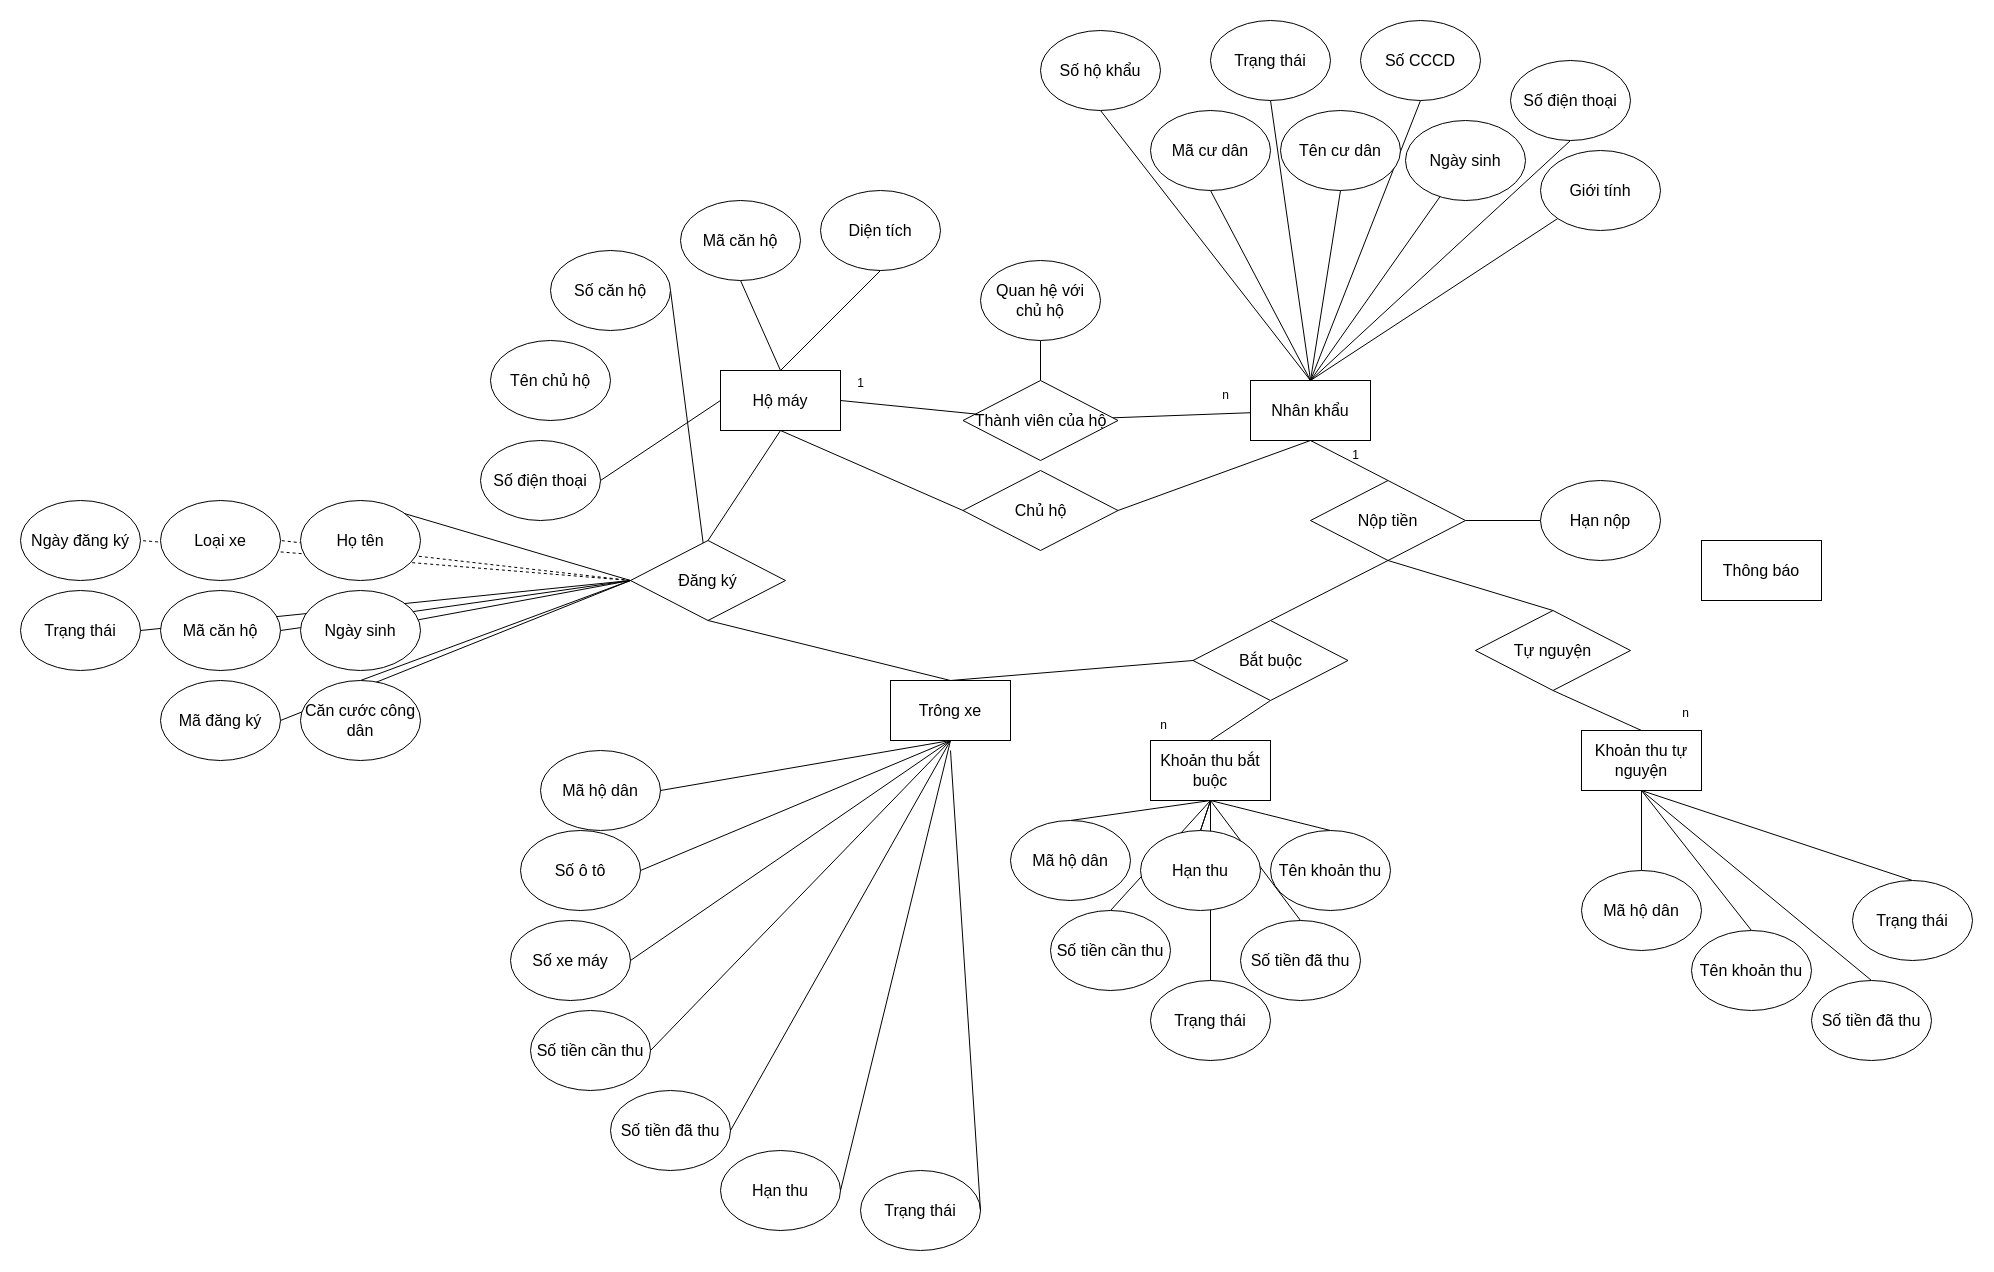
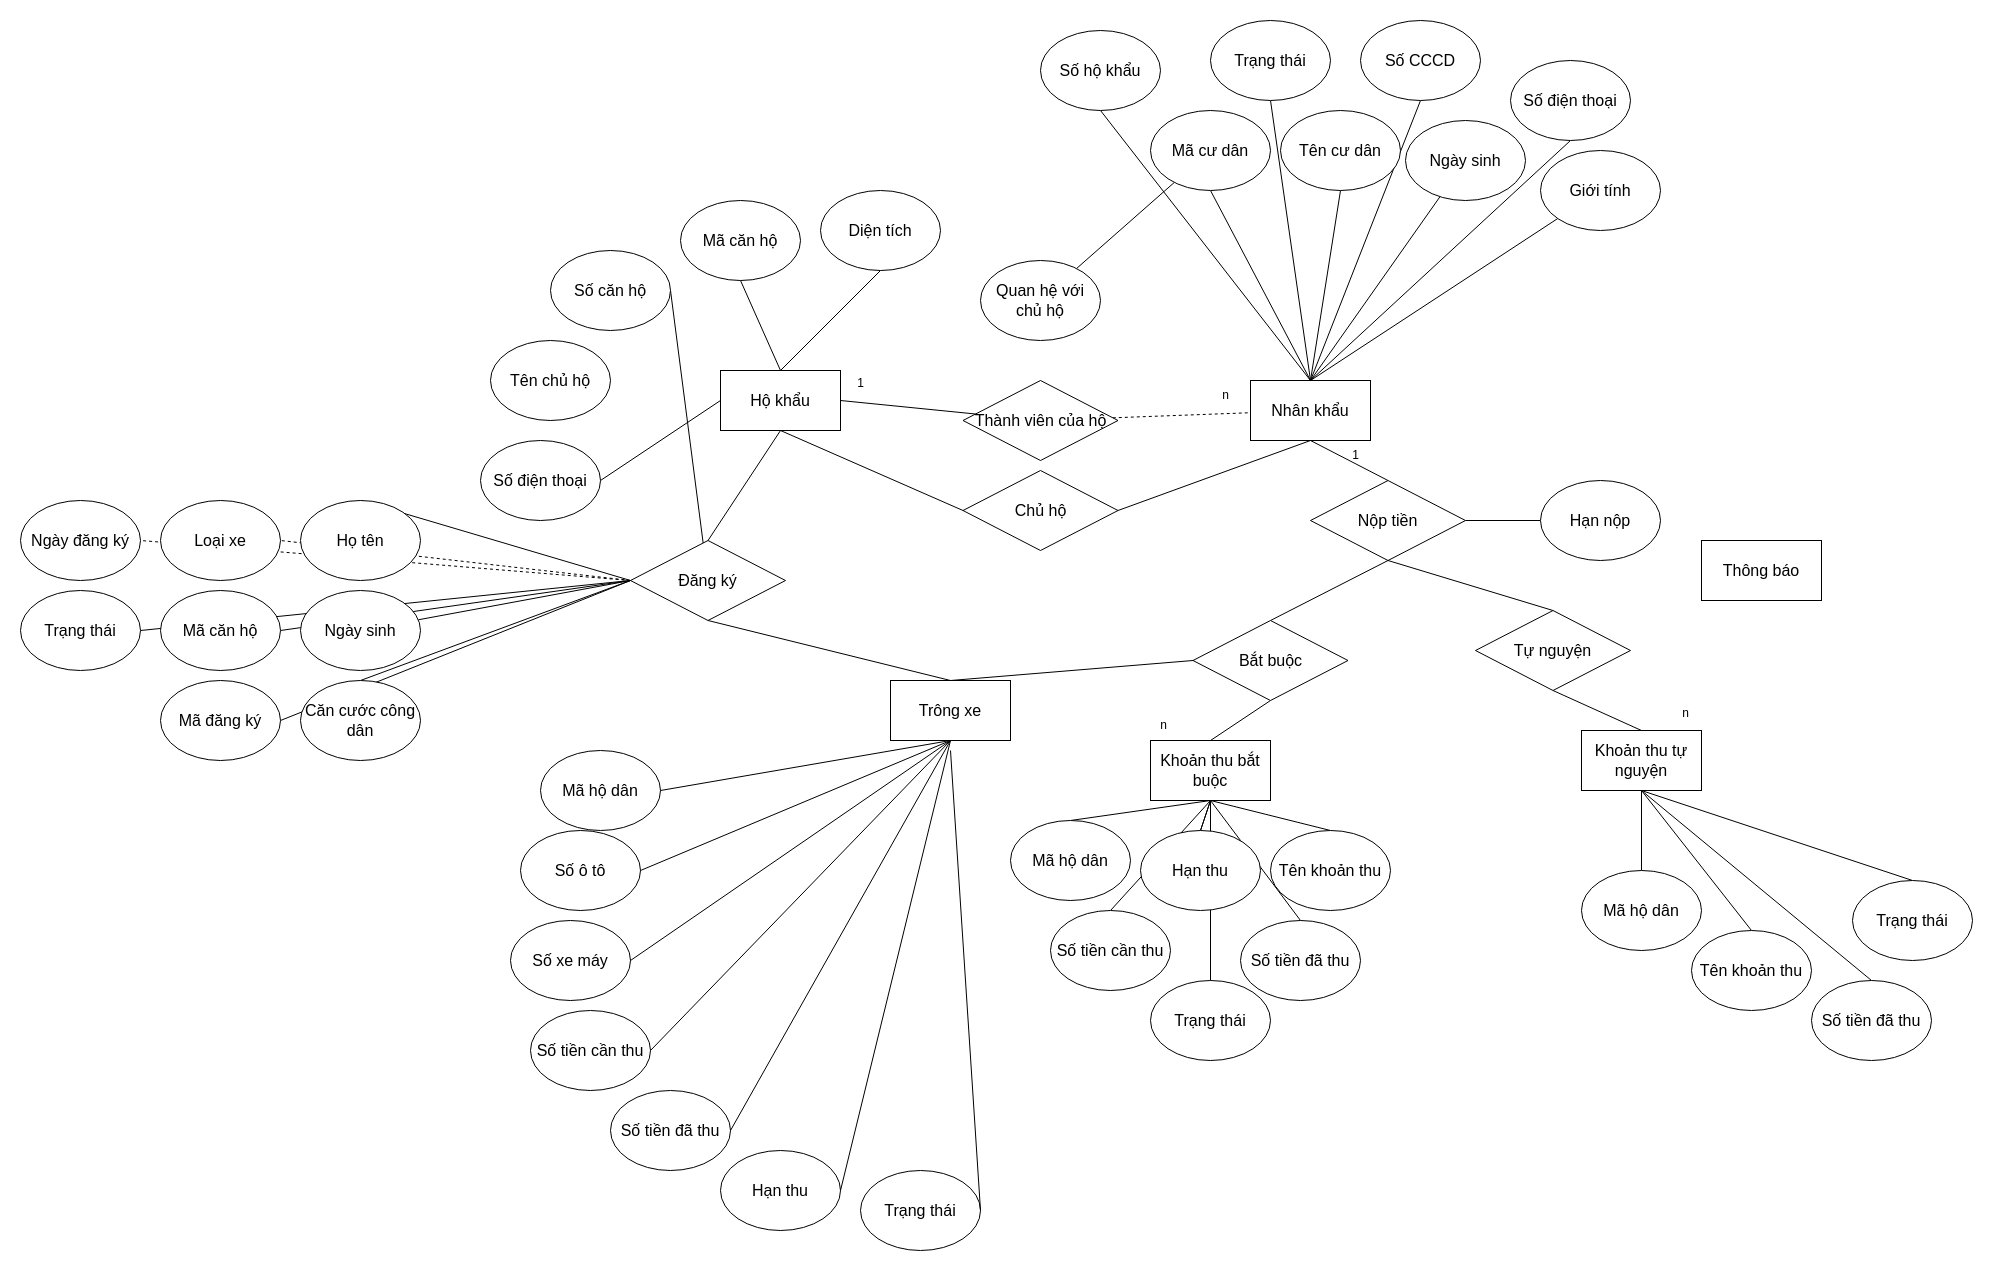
edge "Quan hệ với chủ hộ" -- "Thành viên của hộ": now "Quan hệ với chủ hộ" -- "Mã cư dân"
node "Hộ máy": label "Hộ máy" -> "Hộ khẩu"
edge "Nhân khẩu" -- "Thành viên của hộ": style solid -> dashed
